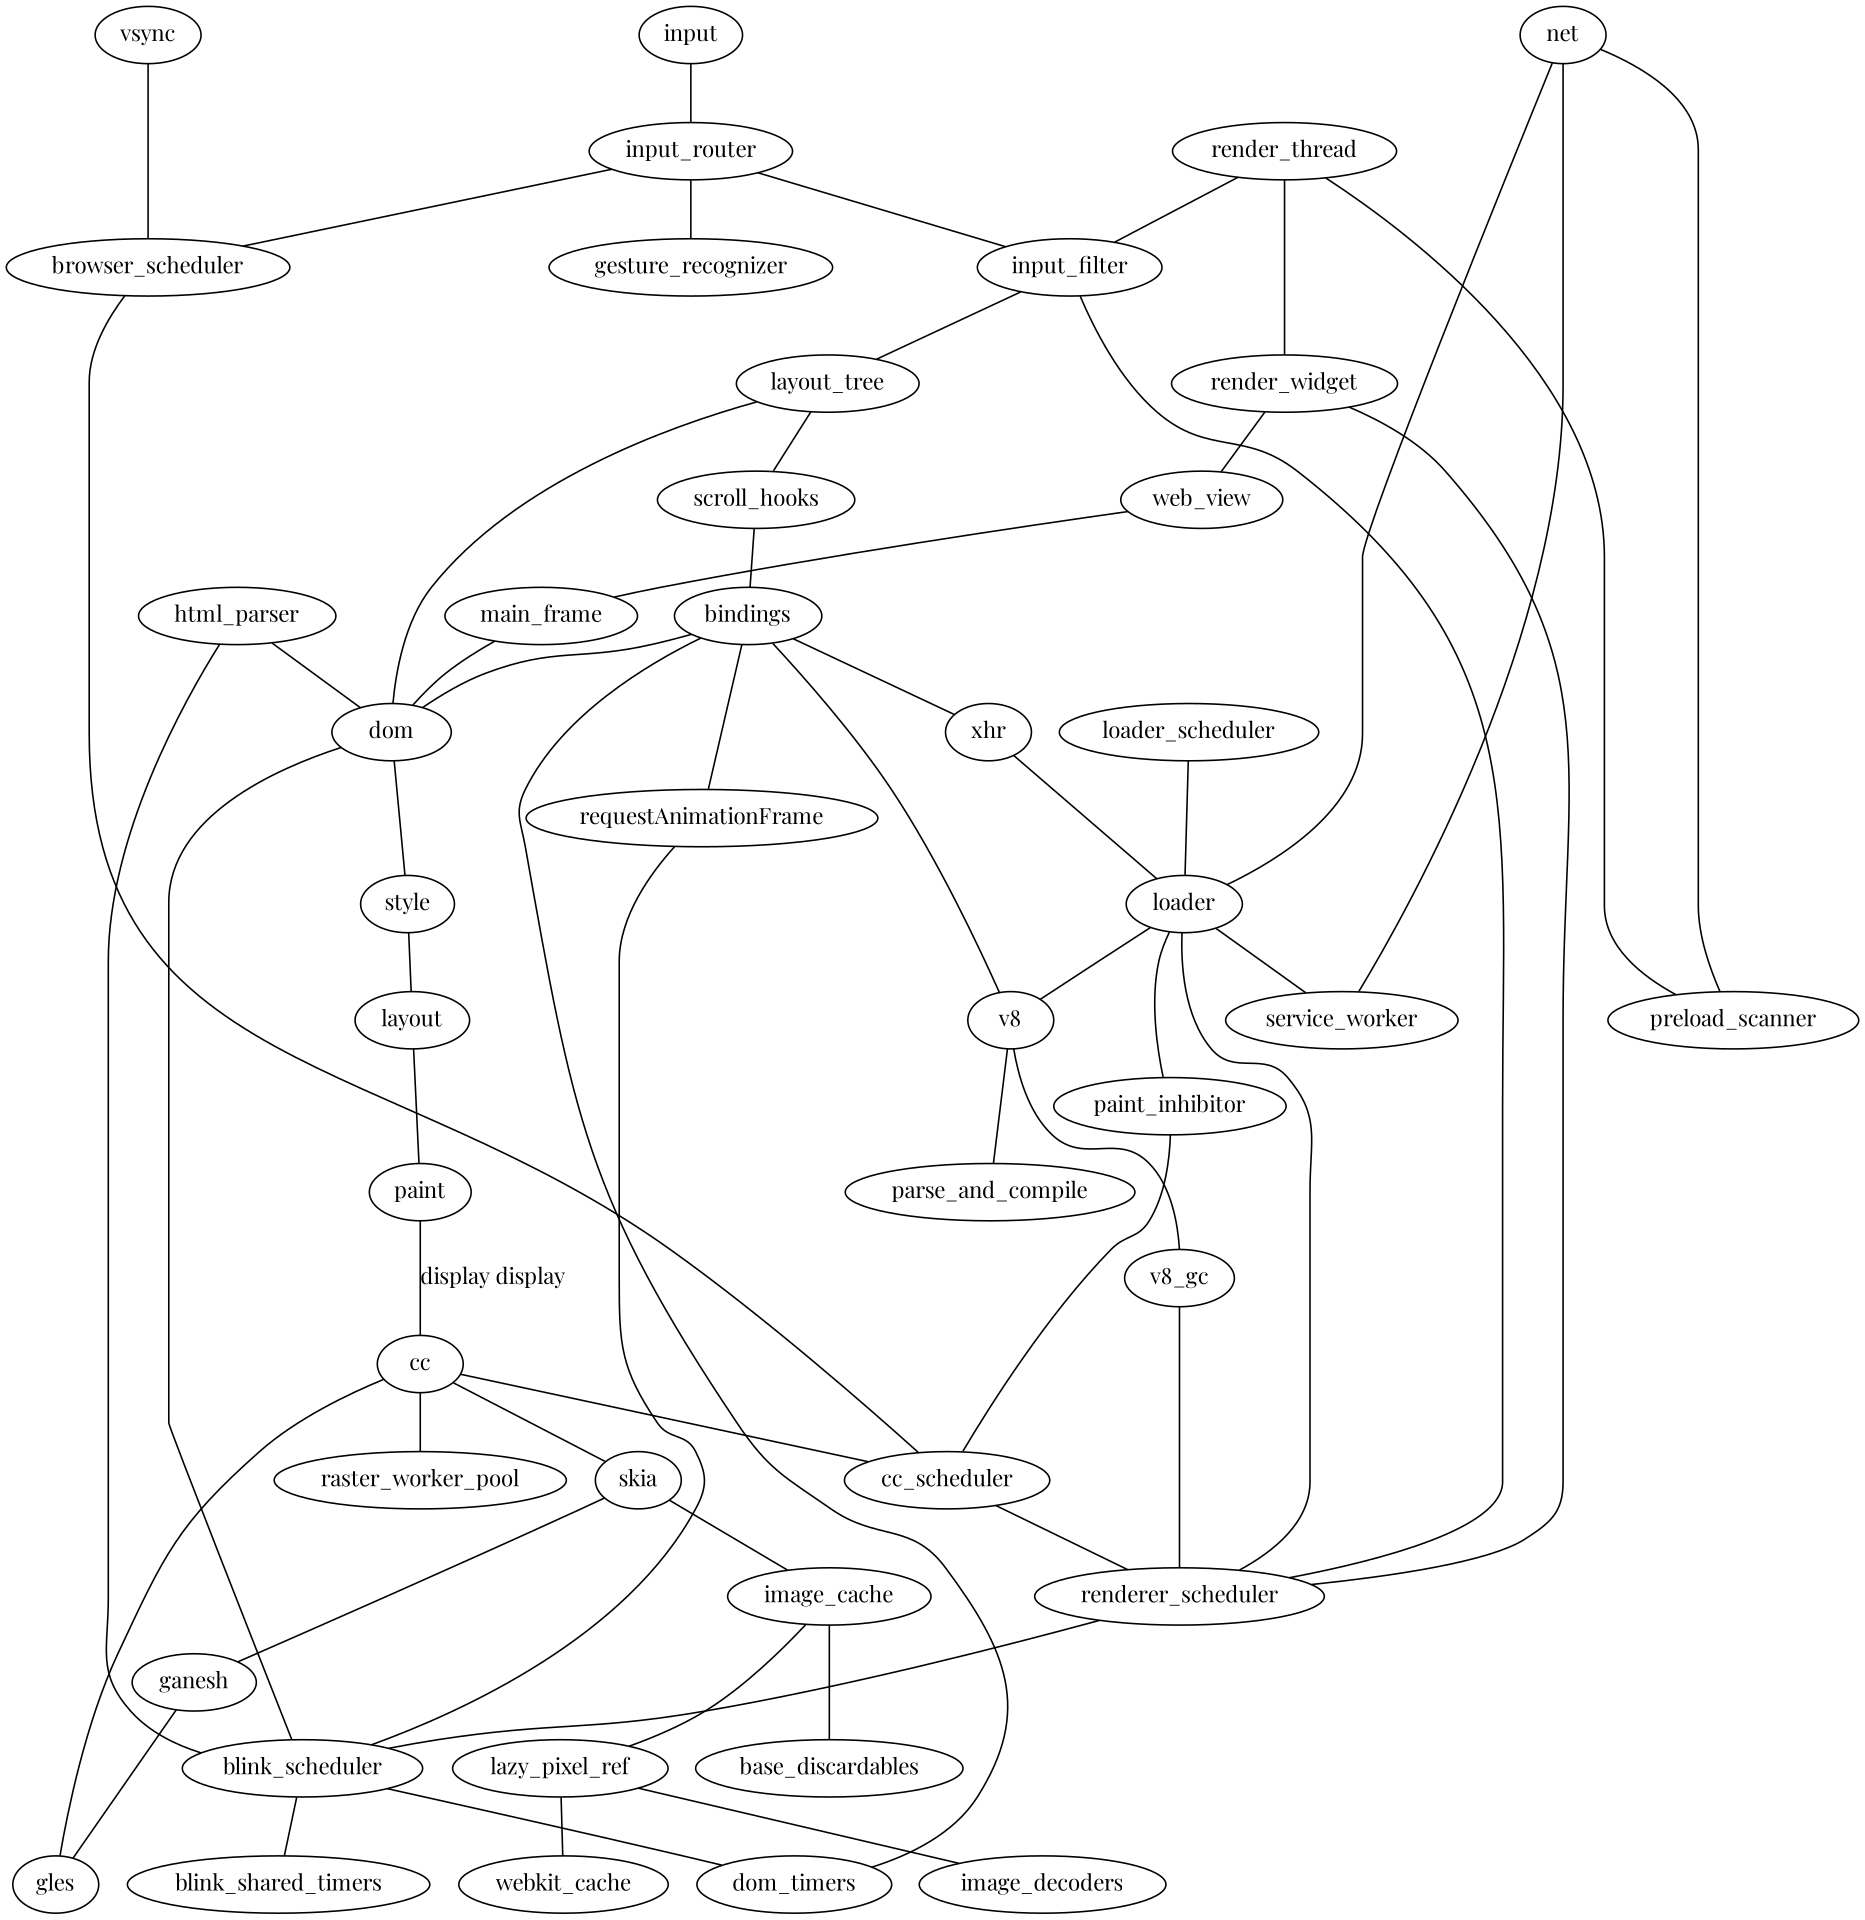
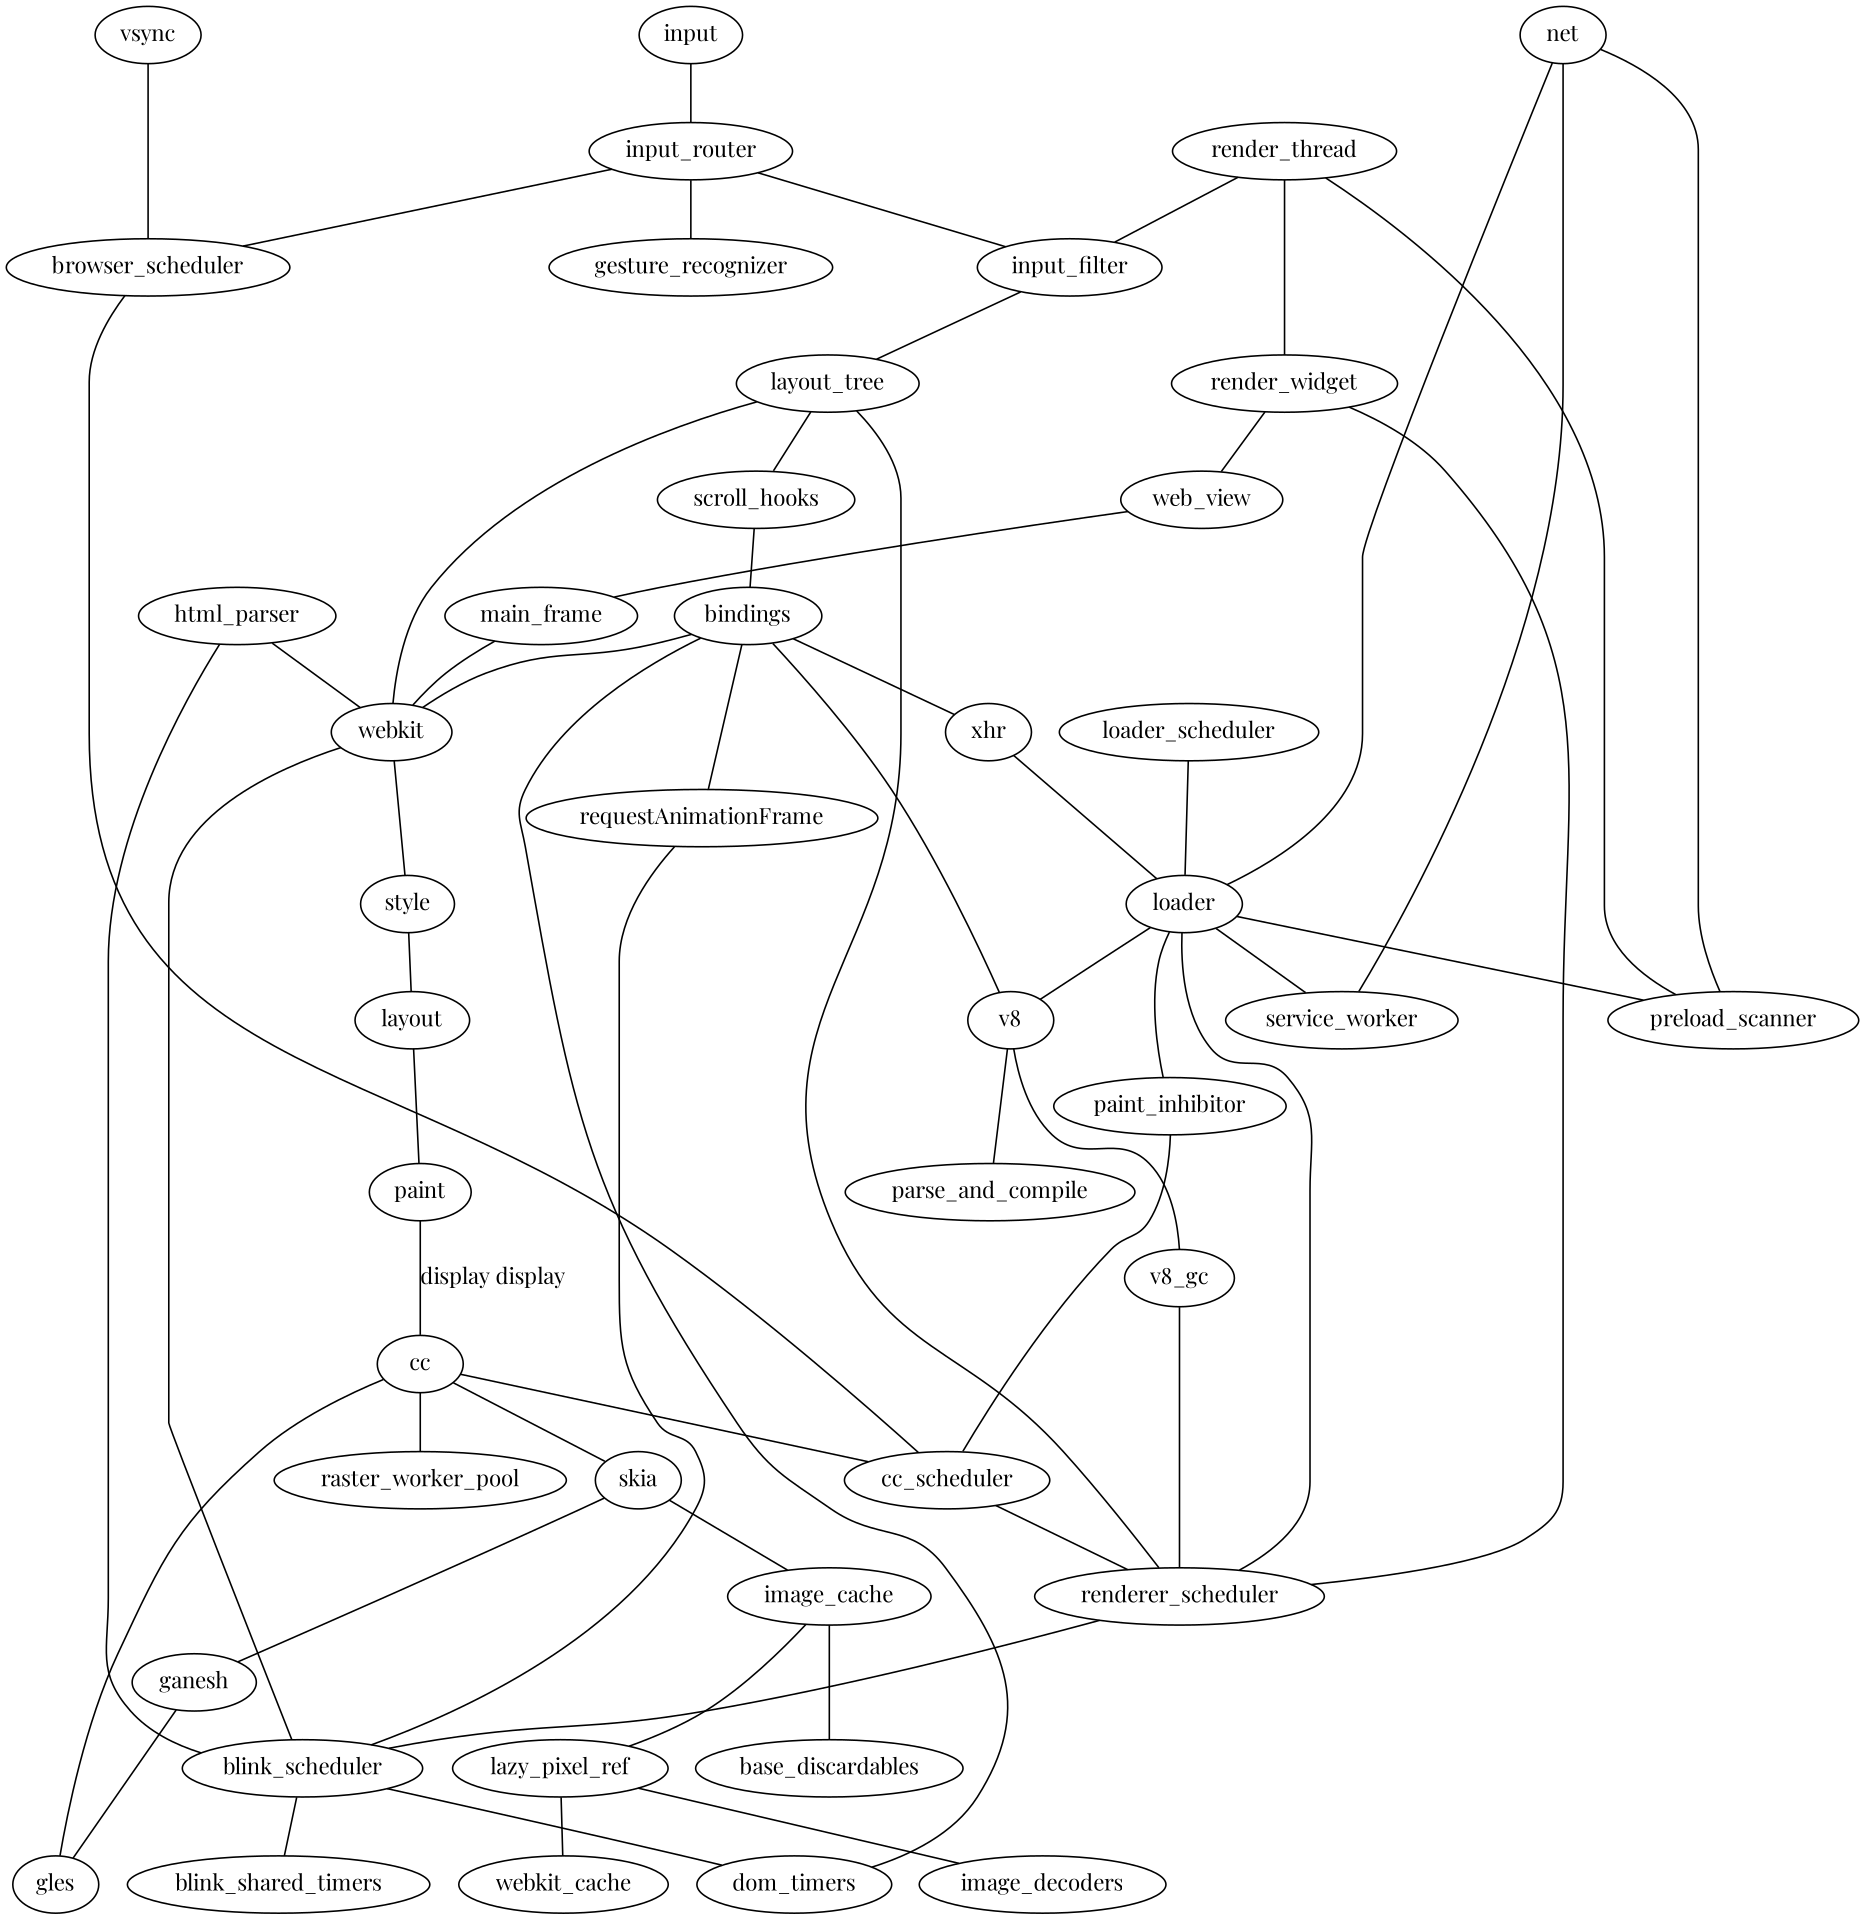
node "dom": label "dom" -> "webkit"
edge "input_filter" -- "renderer_scheduler": now "layout_tree" -- "renderer_scheduler"
edge "loader" -- "preload_scanner": added
